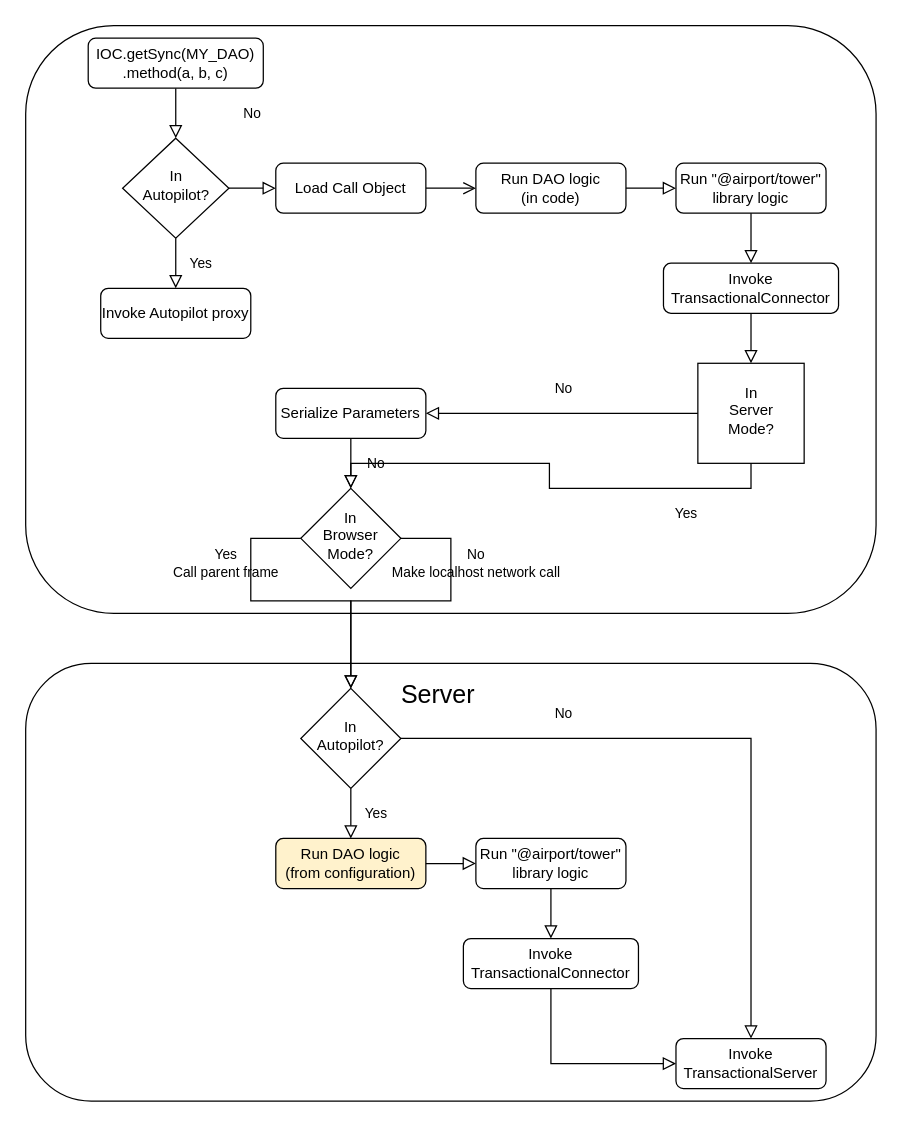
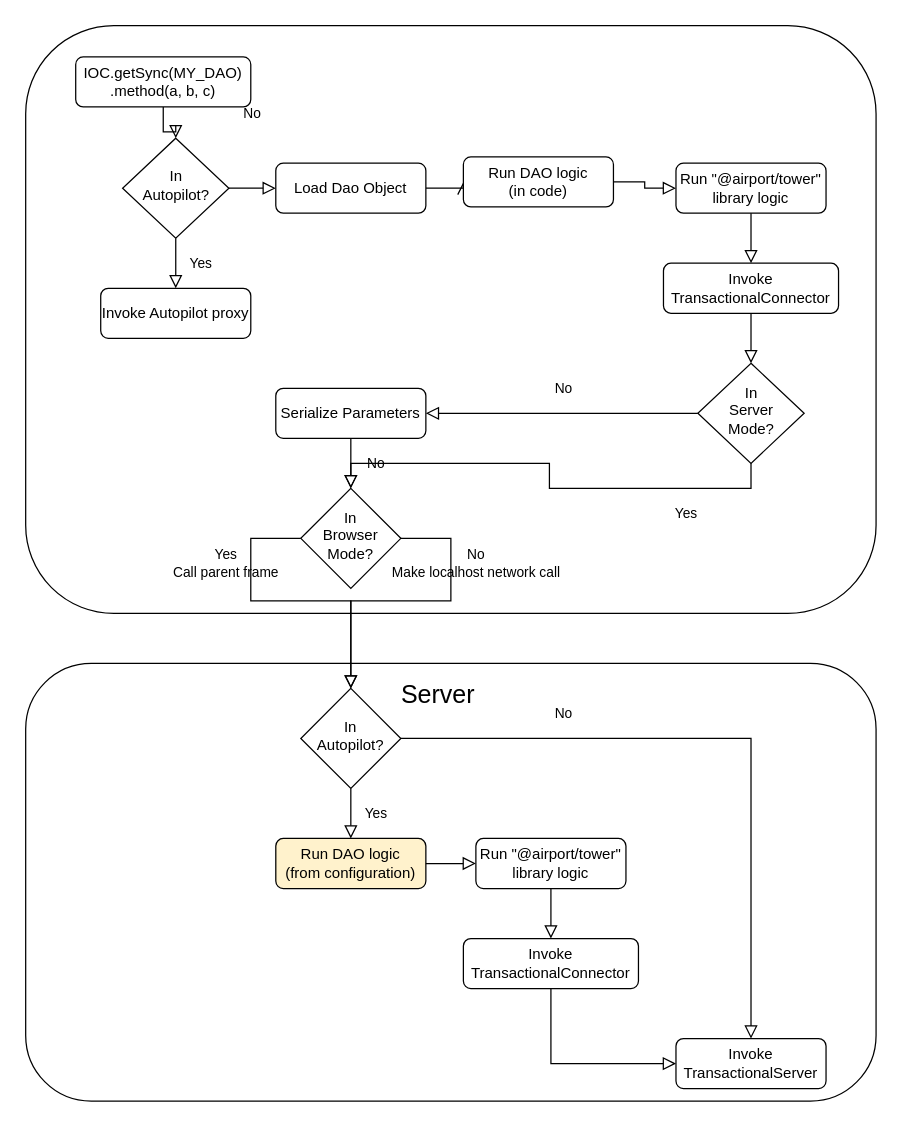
node "IOC.getSync(MY_DAO) .method(a, b, c)": moved (176, 63) -> (163, 82)
node "Load Call Object": label "Load Call Object" -> "Load Dao Object"
node "Run DAO logic (in code)": moved (551, 188) -> (538, 182)
node "In Server Mode?": shape rectangle -> diamond
